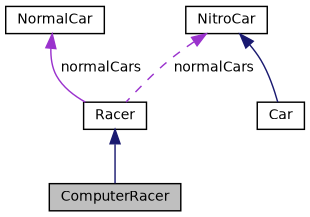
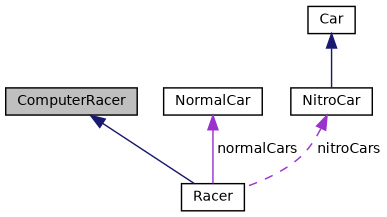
edge "Racer" -> "NitroCar": label " normalCars" -> " nitroCars"
edge "Car" -> "NitroCar": reversed
edge "ComputerRacer" -> "Racer": reversed
